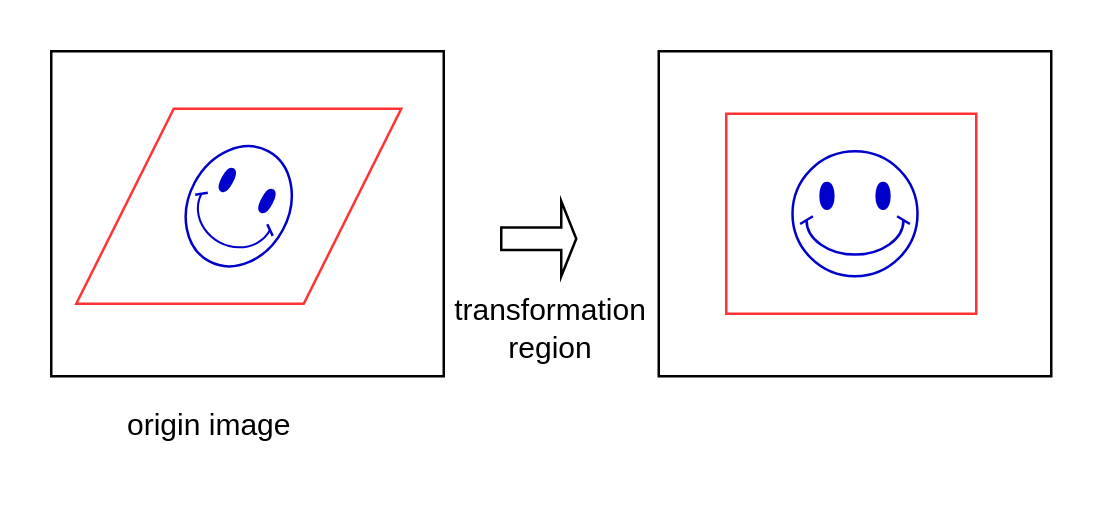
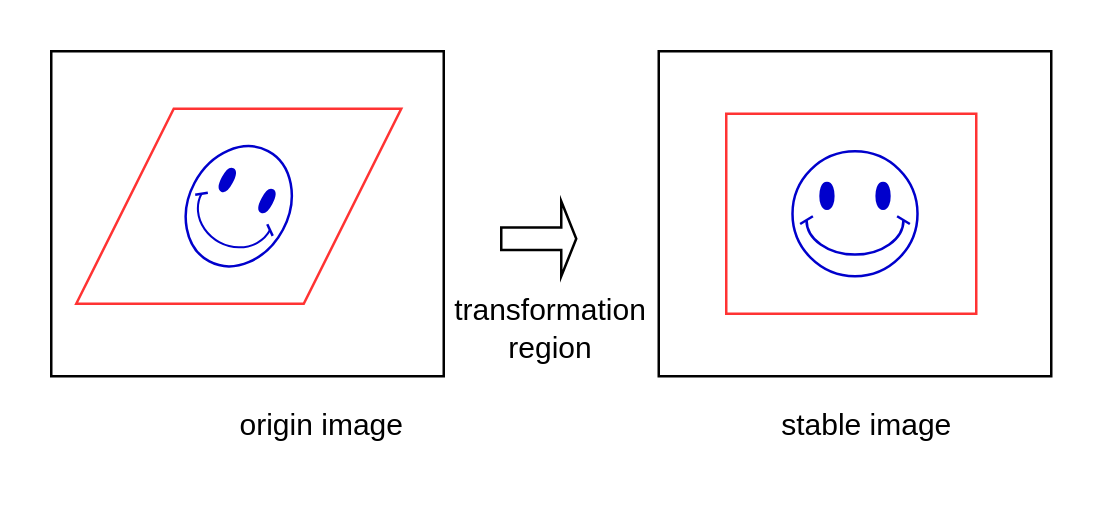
node "origin image": moved (210, 426) -> (323, 426)
node "stable image": added
